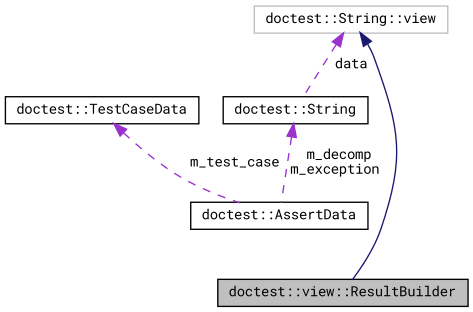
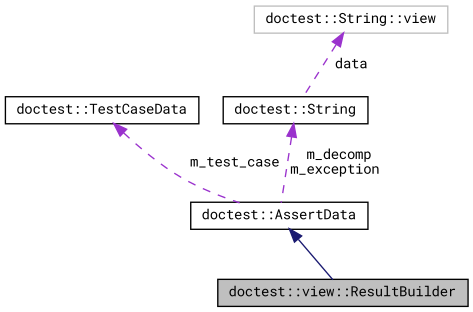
edge "doctest::view::ResultBuilder" -> "doctest::String::view": now "doctest::view::ResultBuilder" -> "doctest::AssertData"
